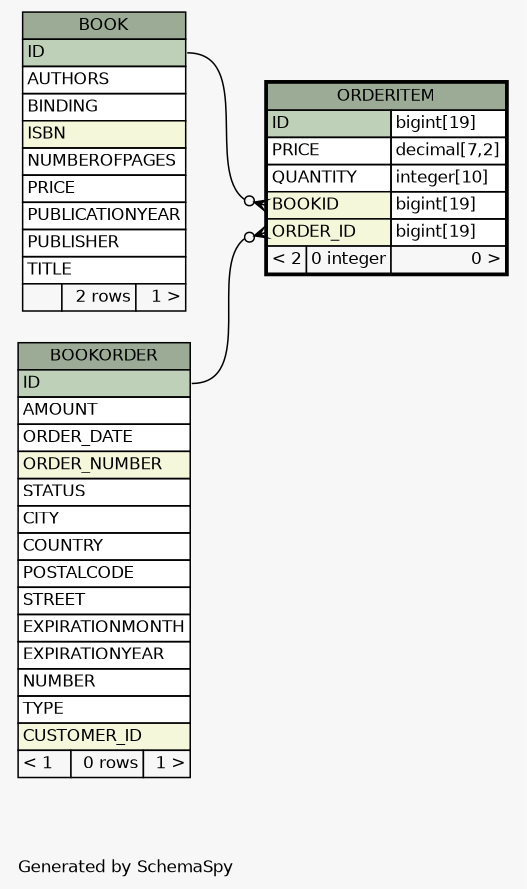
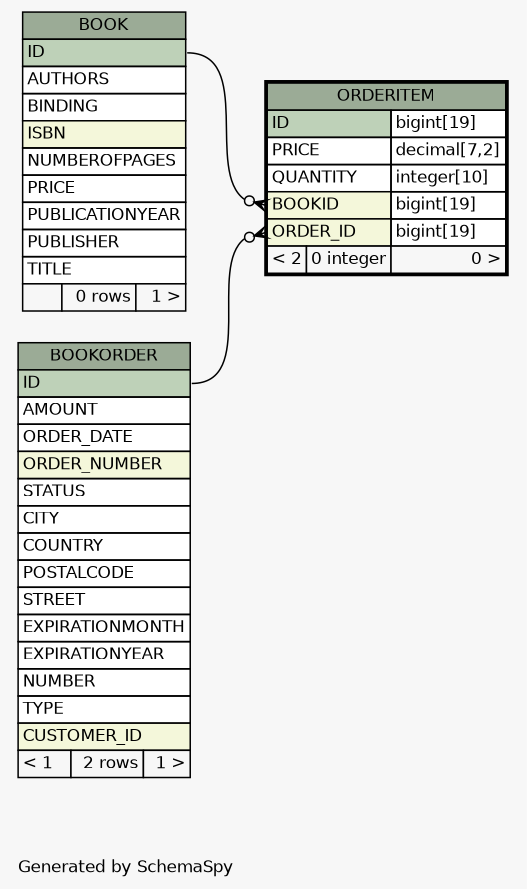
node "BOOK": text "2 rows" -> "0 rows"
node "BOOKORDER": text "0 rows" -> "2 rows"
